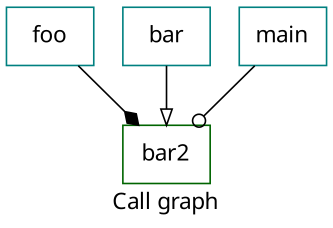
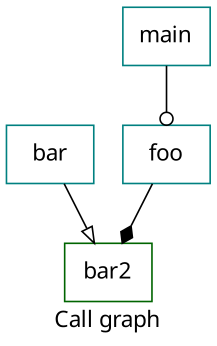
edge "main" -> "bar2": now "main" -> "foo"
